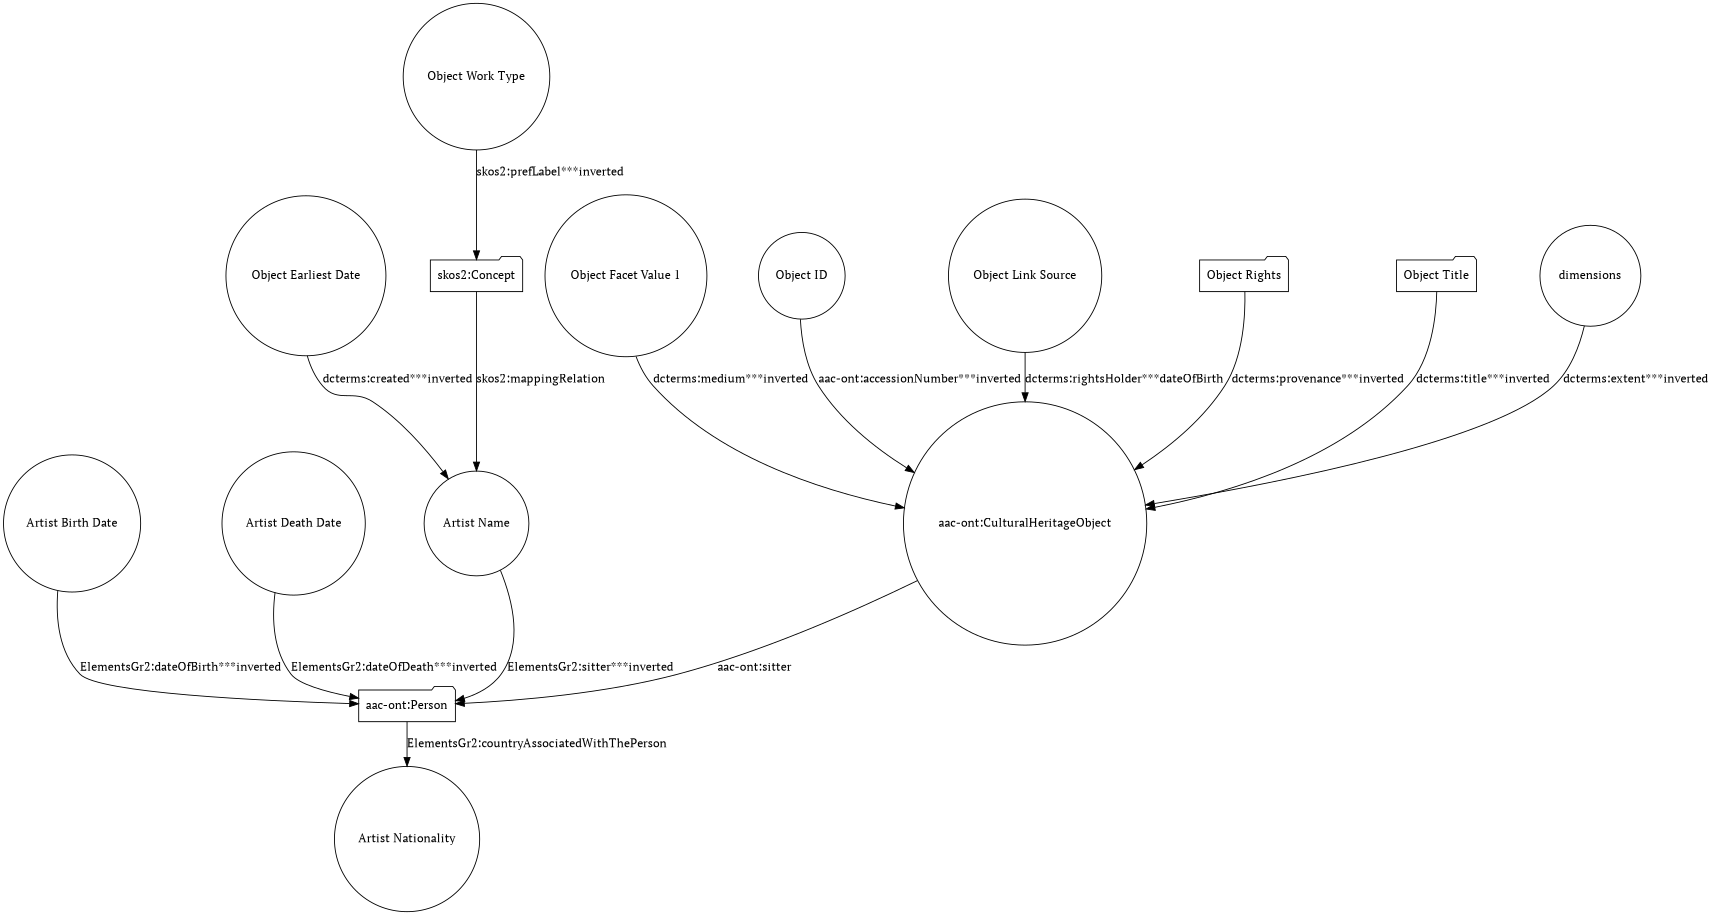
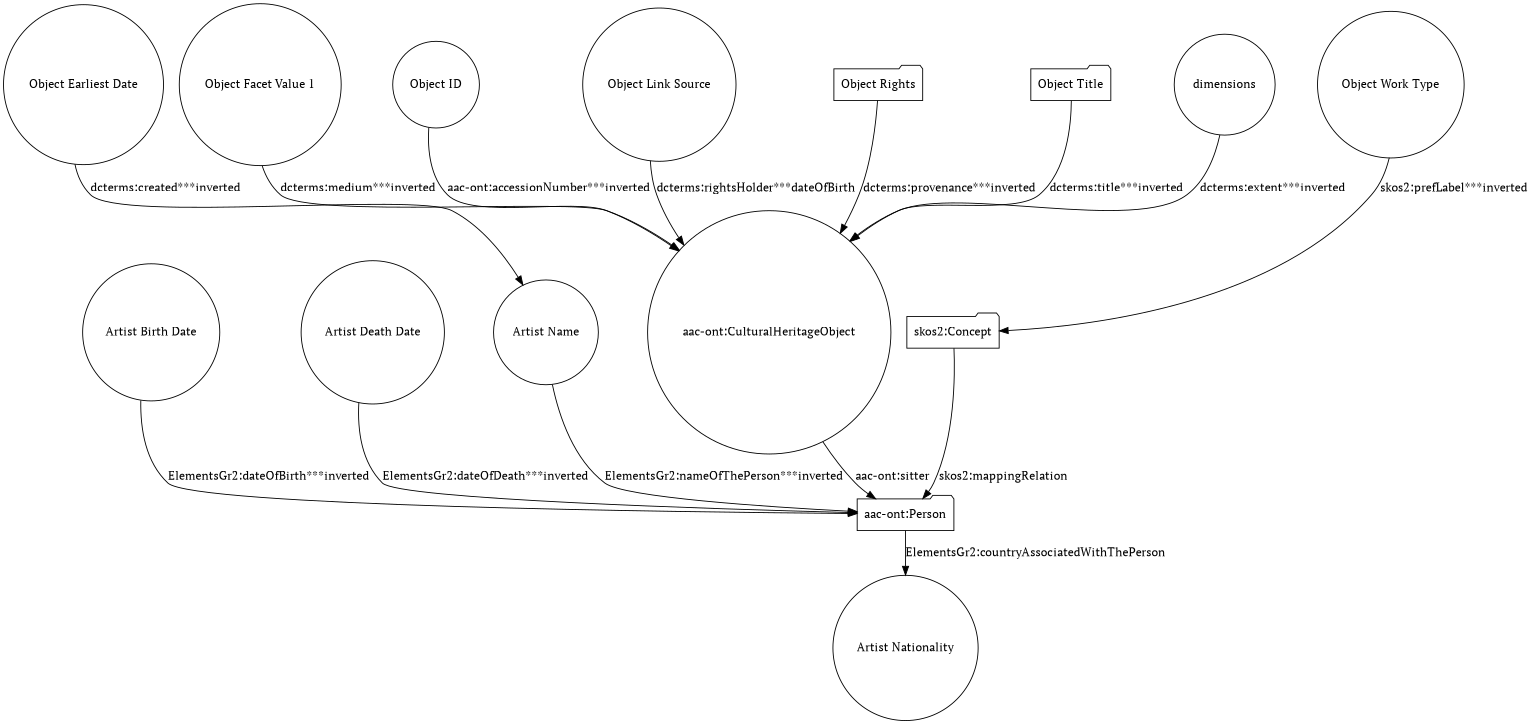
edge "skos2:Concept" -> "Artist Name": now "skos2:Concept" -> "aac-ont:Person"
edge "Artist Name" -> "aac-ont:Person": label "ElementsGr2:sitter***inverted" -> "ElementsGr2:nameOfThePerson***inverted"
